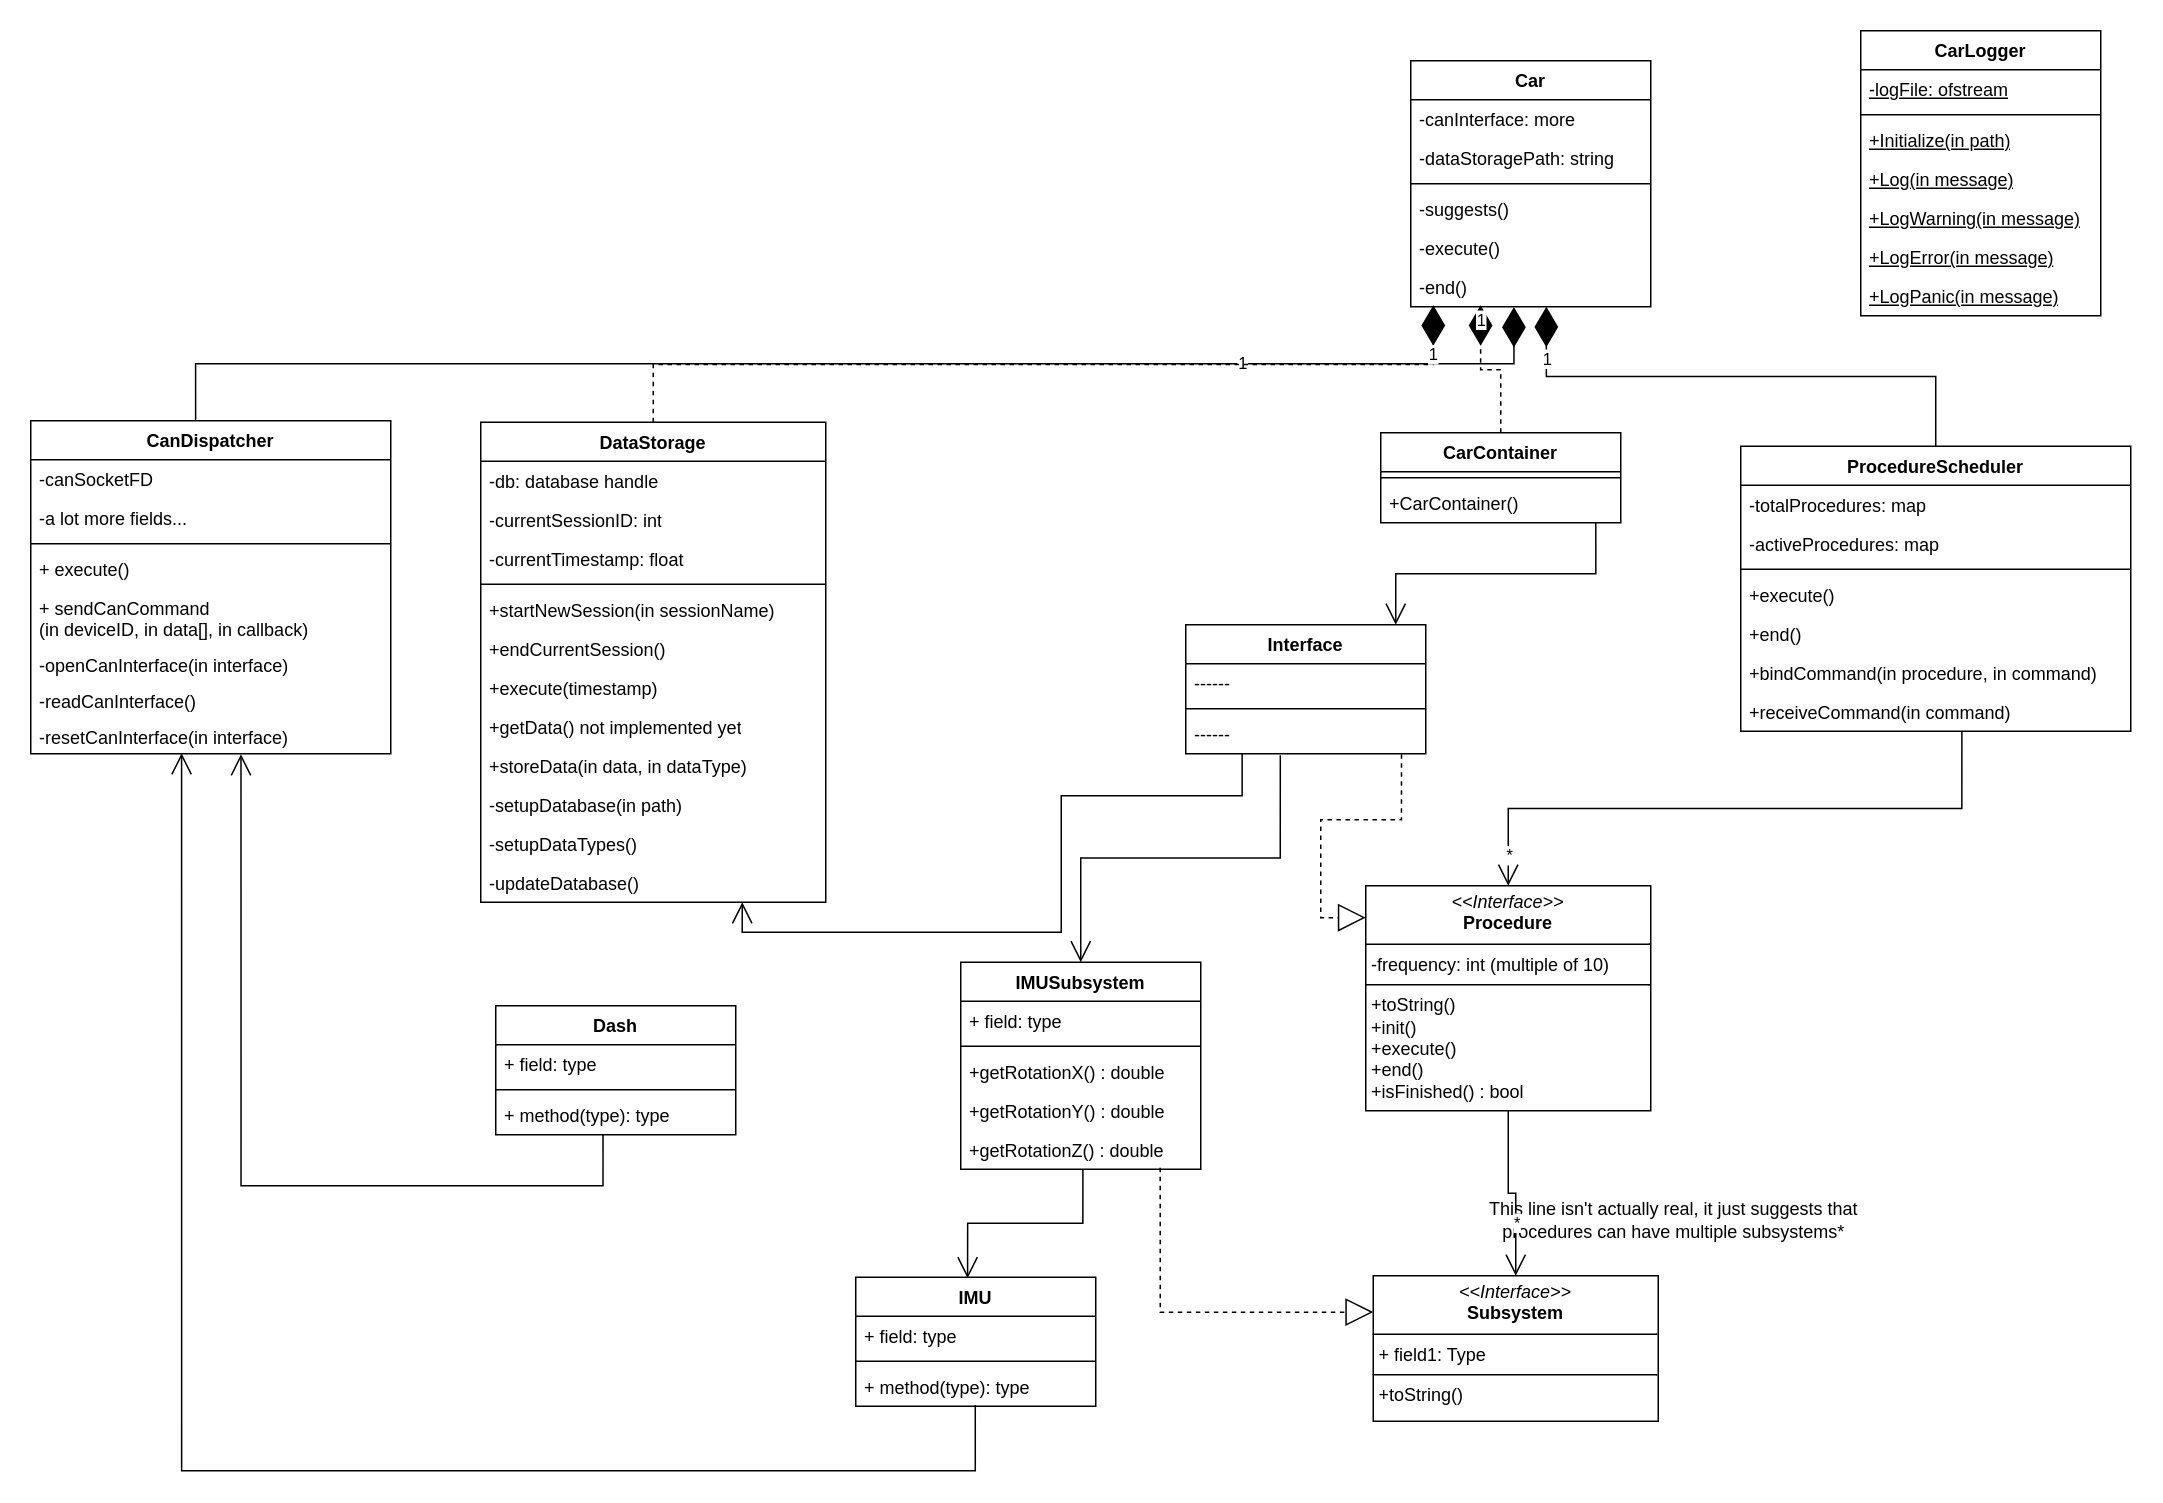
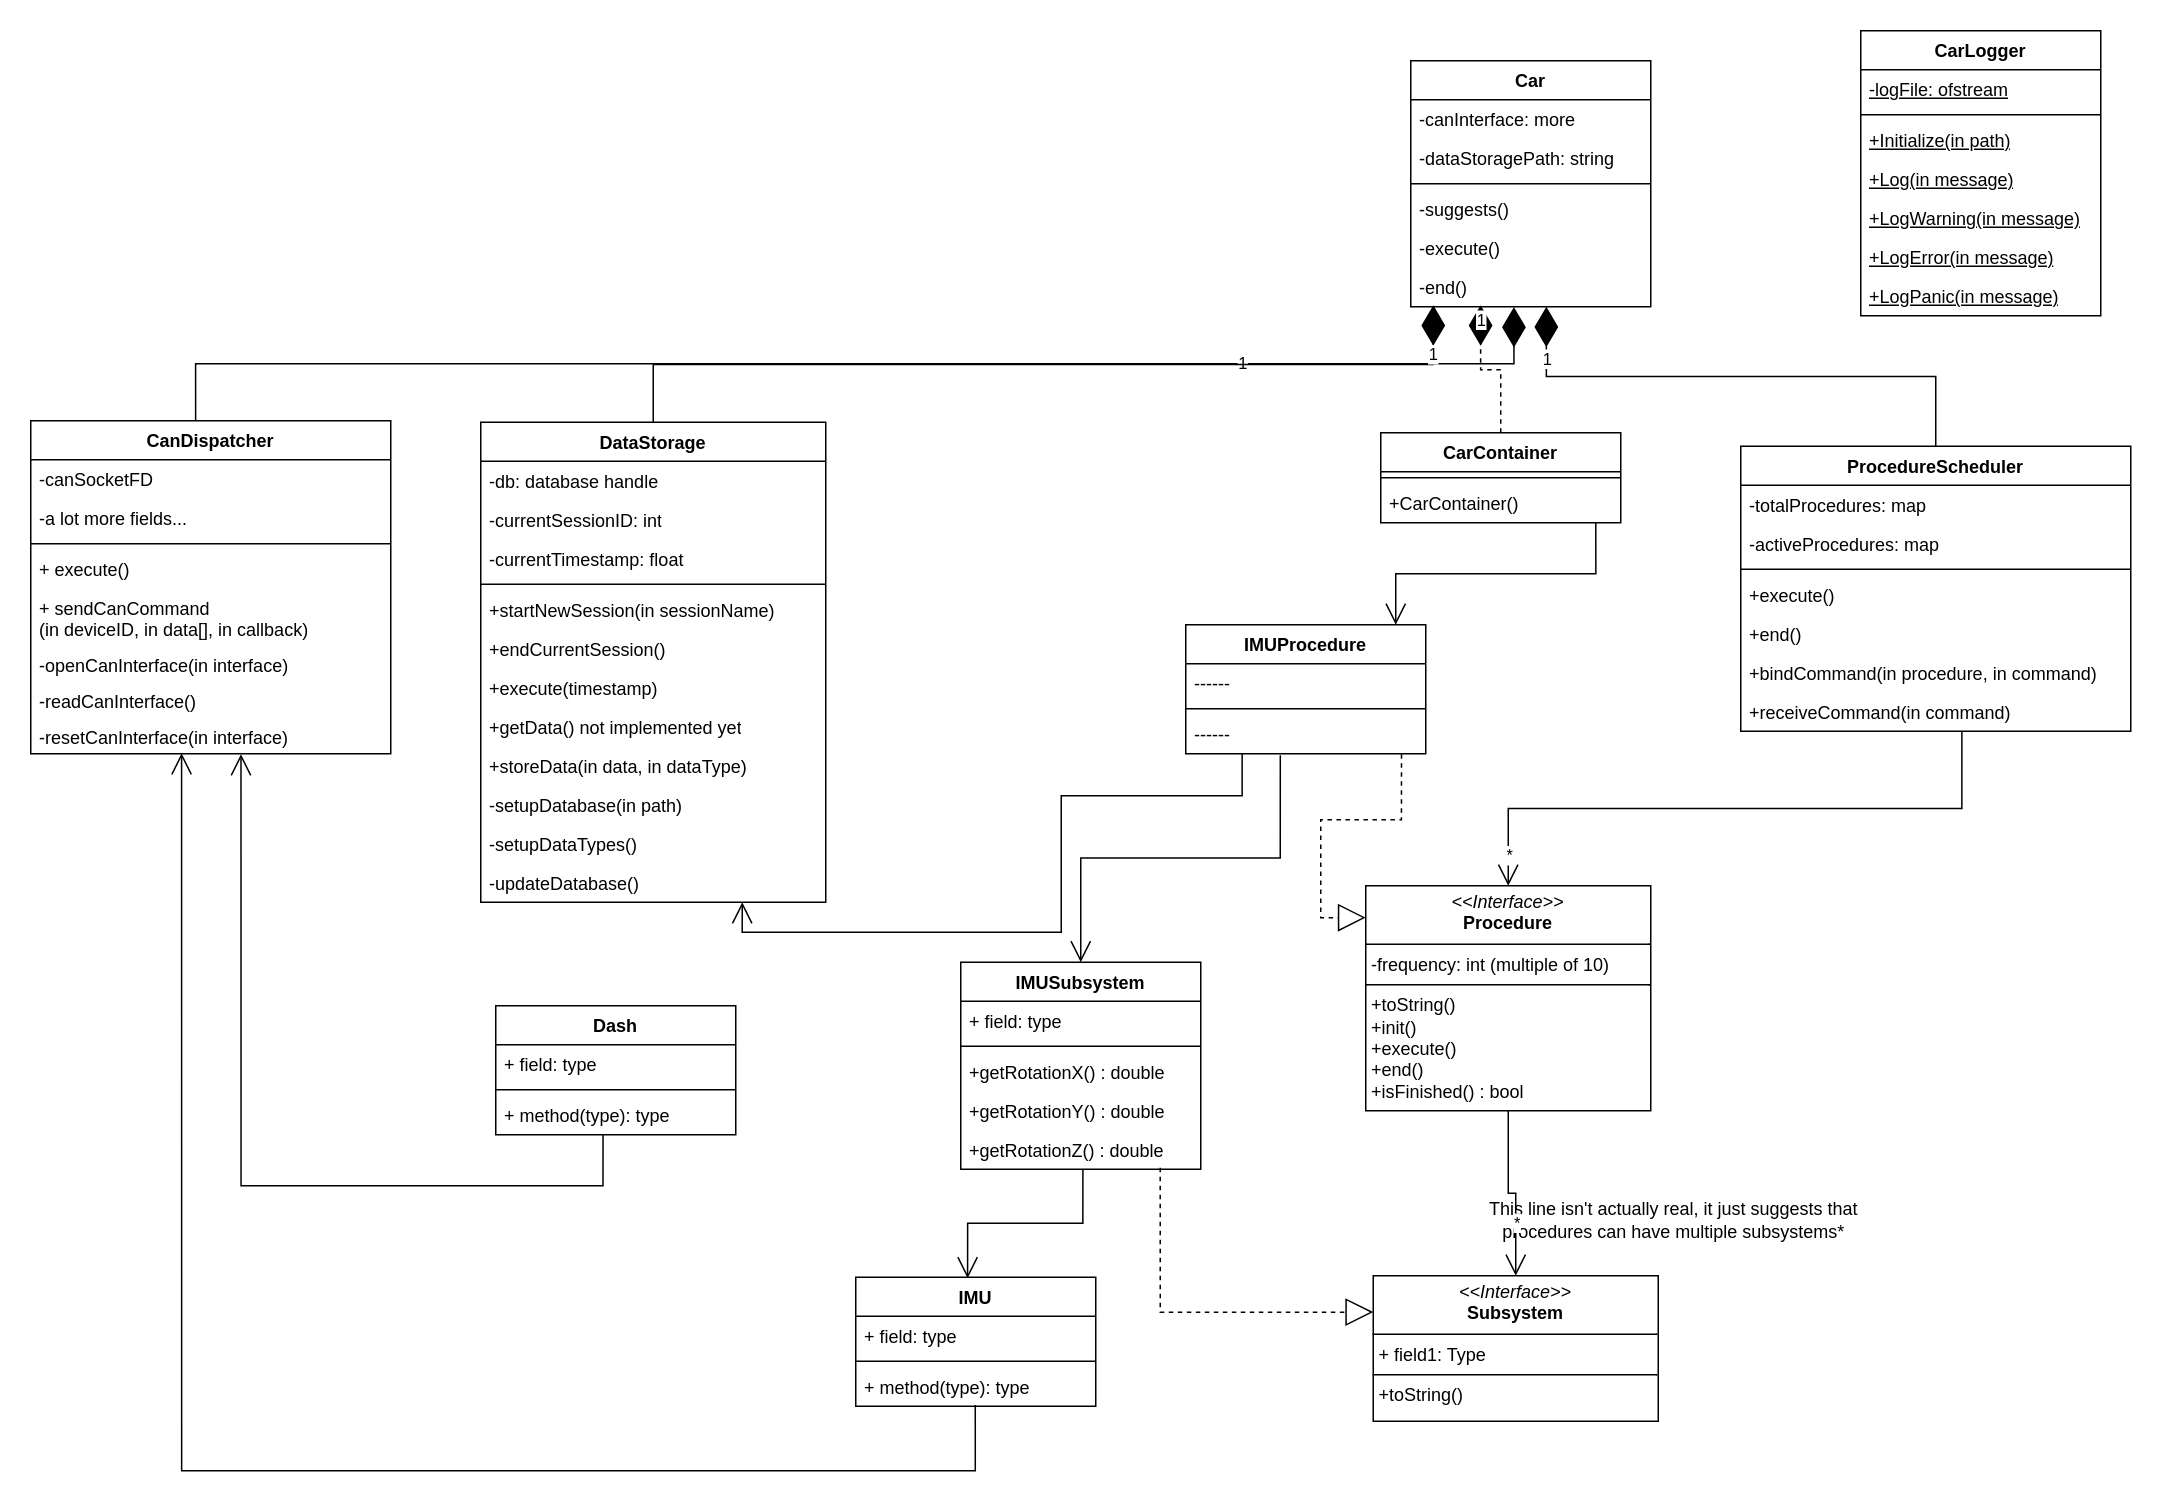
edge "DataStorage" -> "-end()": style dashed -> solid
node "Interface": label "Interface" -> "IMUProcedure"
